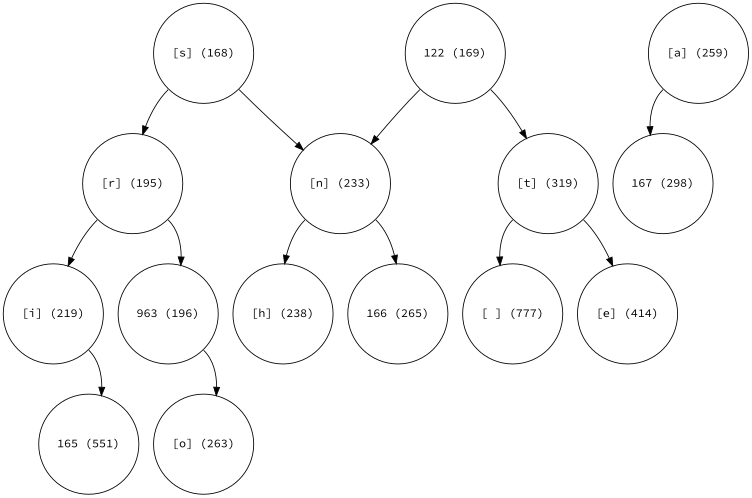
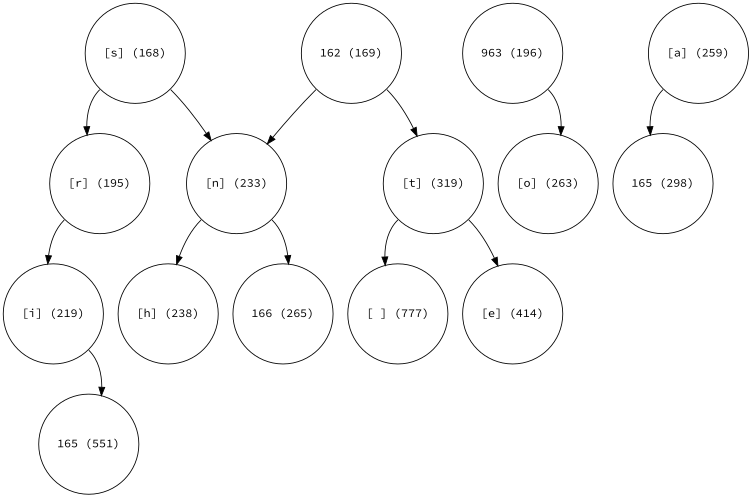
node "122 (169)": label "122 (169)" -> "162 (169)"
node "167 (298)": label "167 (298)" -> "165 (298)"
edge "[r] (195)" -> "963 (196)": removed
